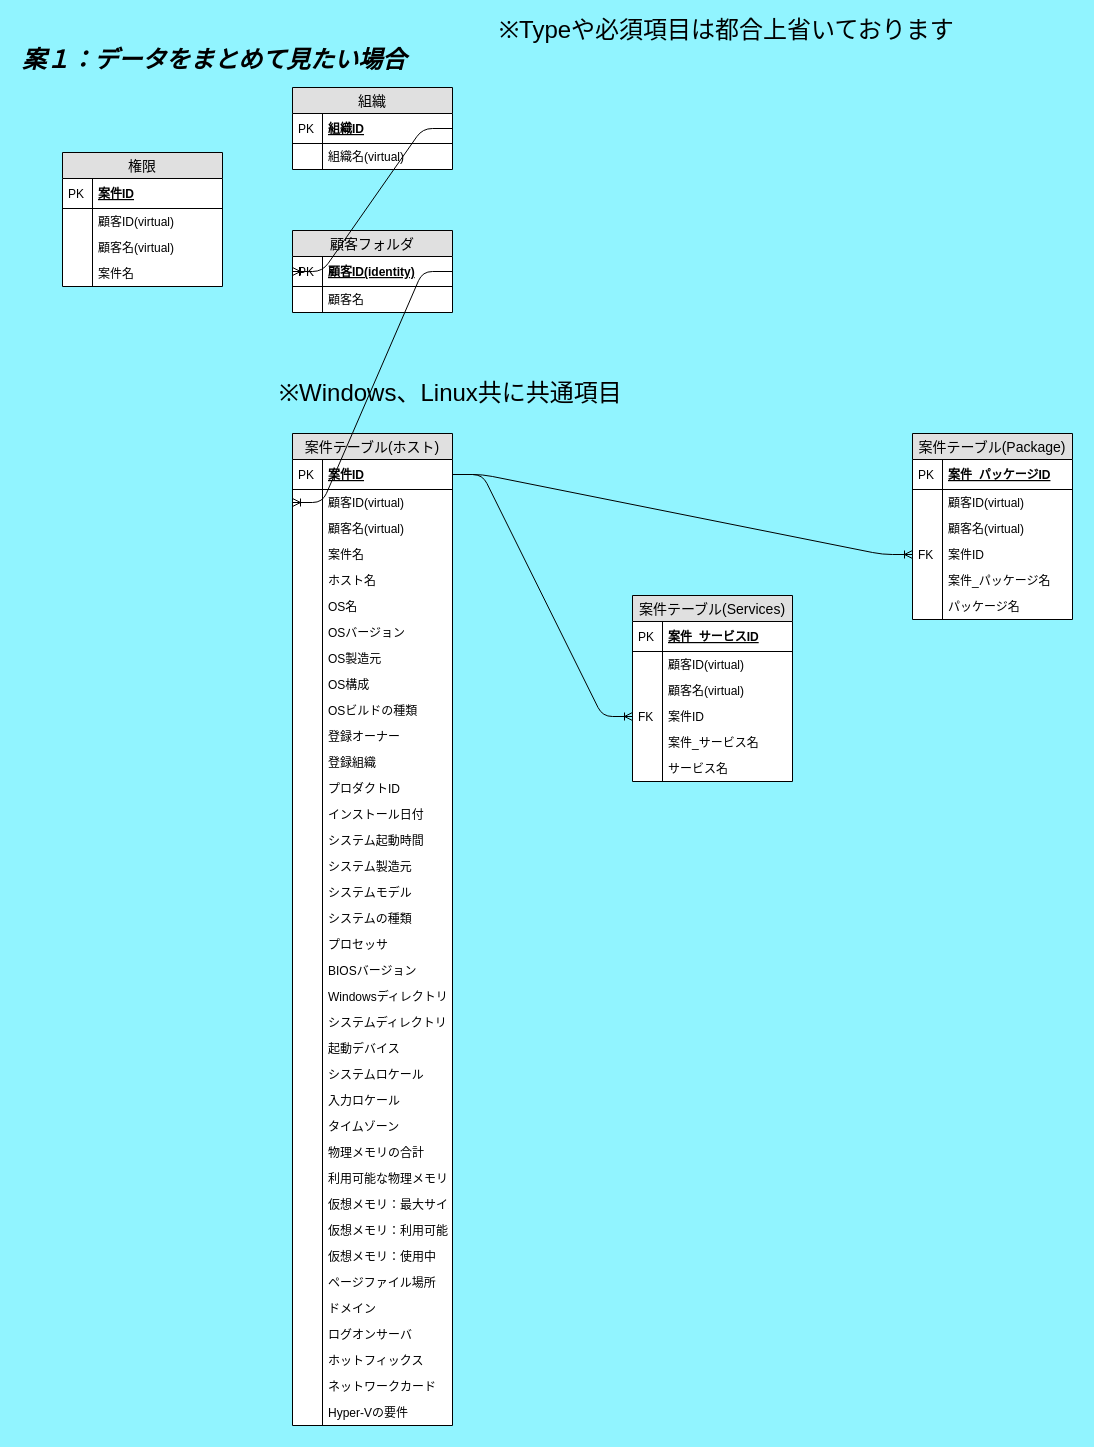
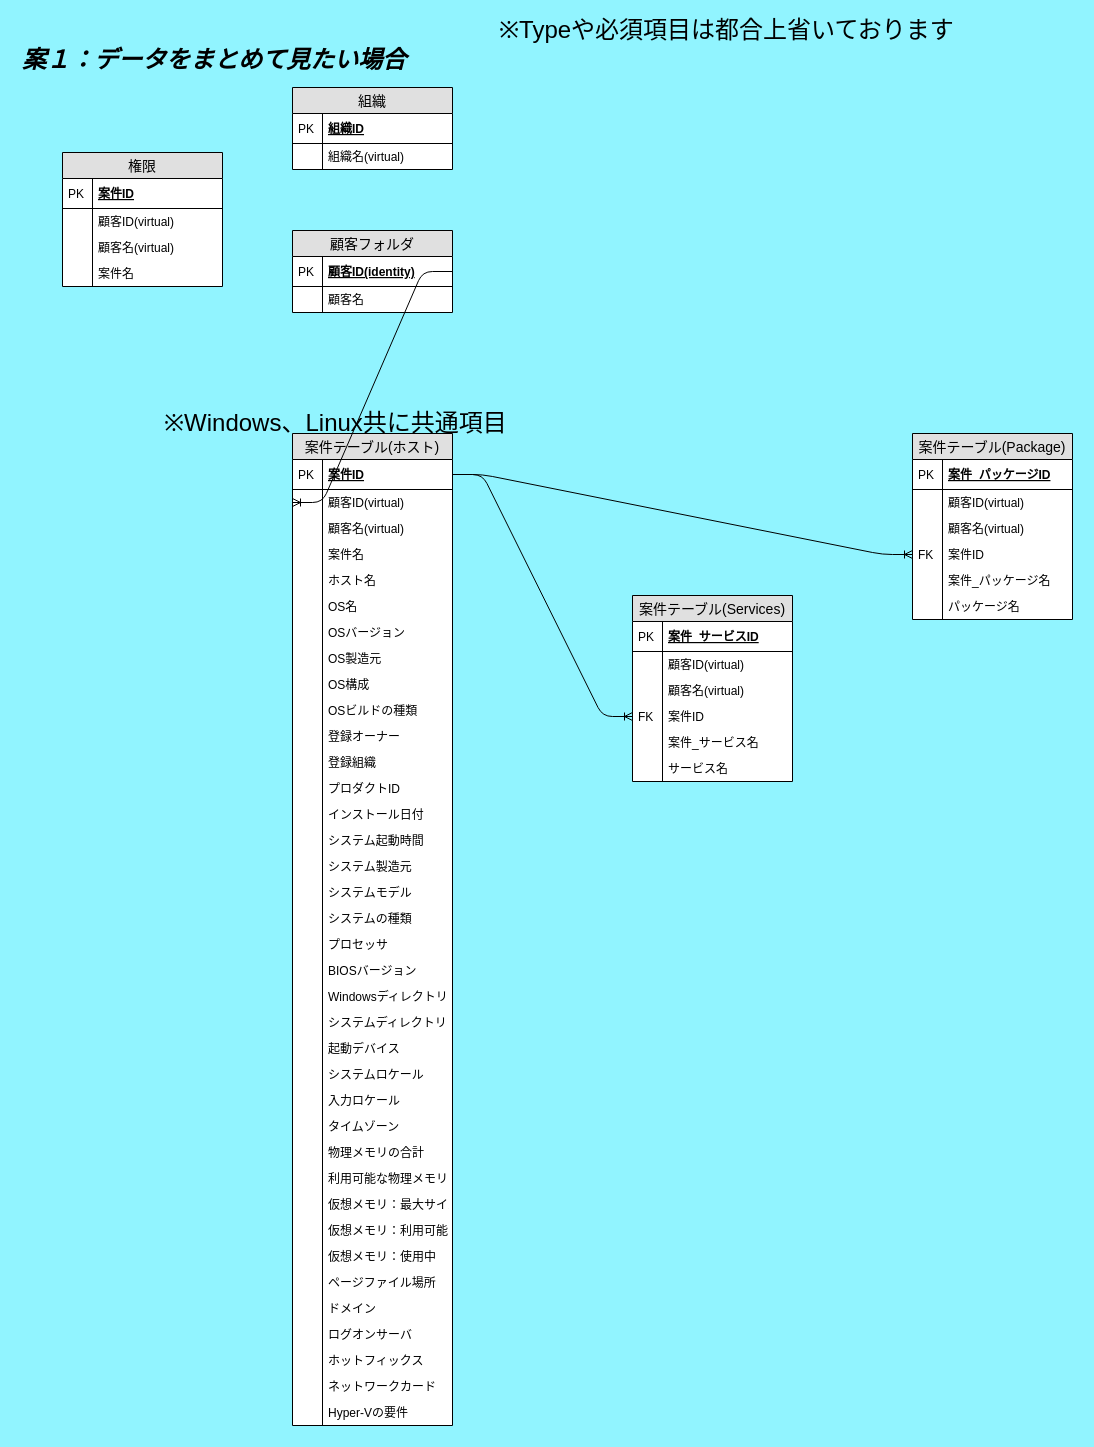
edge "組織ID" -> "顧客ID(identity)": removed
node "※Windows、Linux共に共通項目": moved (453, 394) -> (338, 424)
